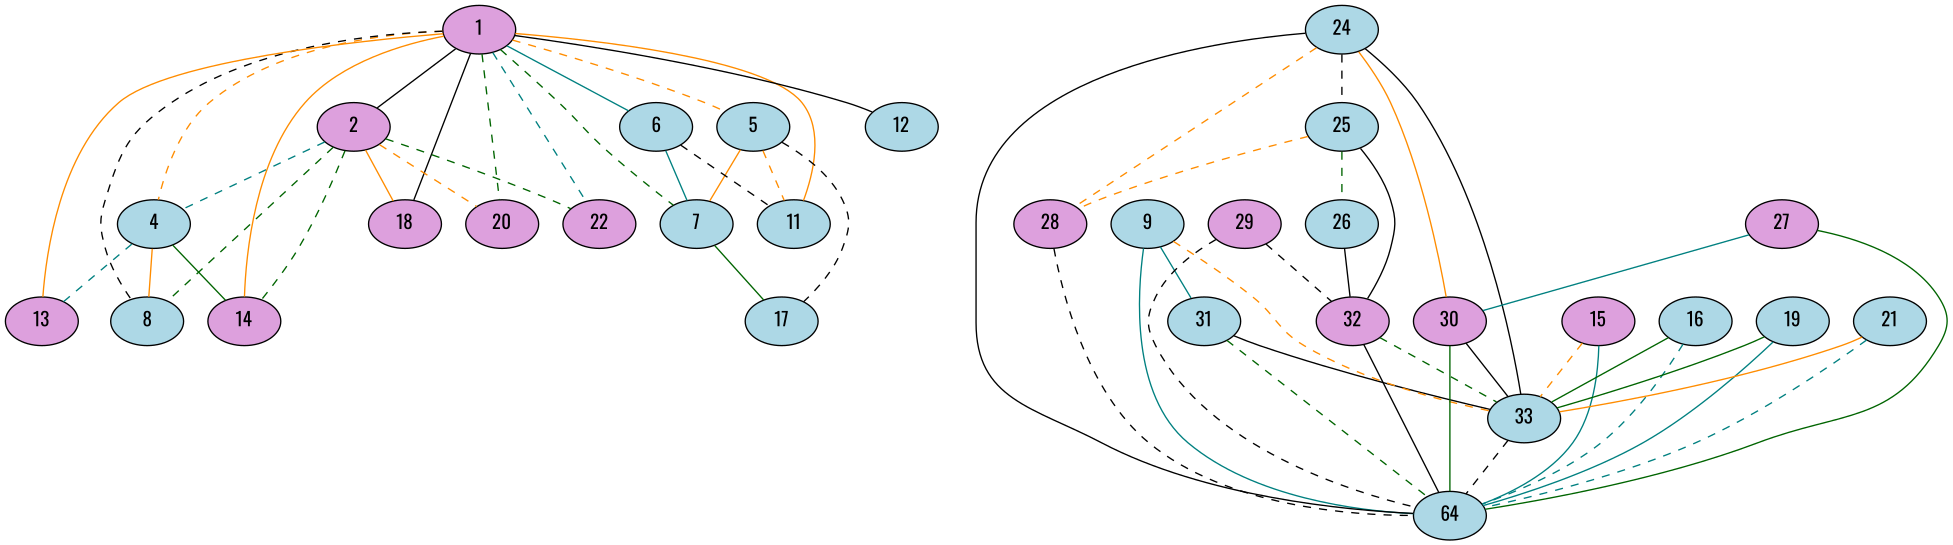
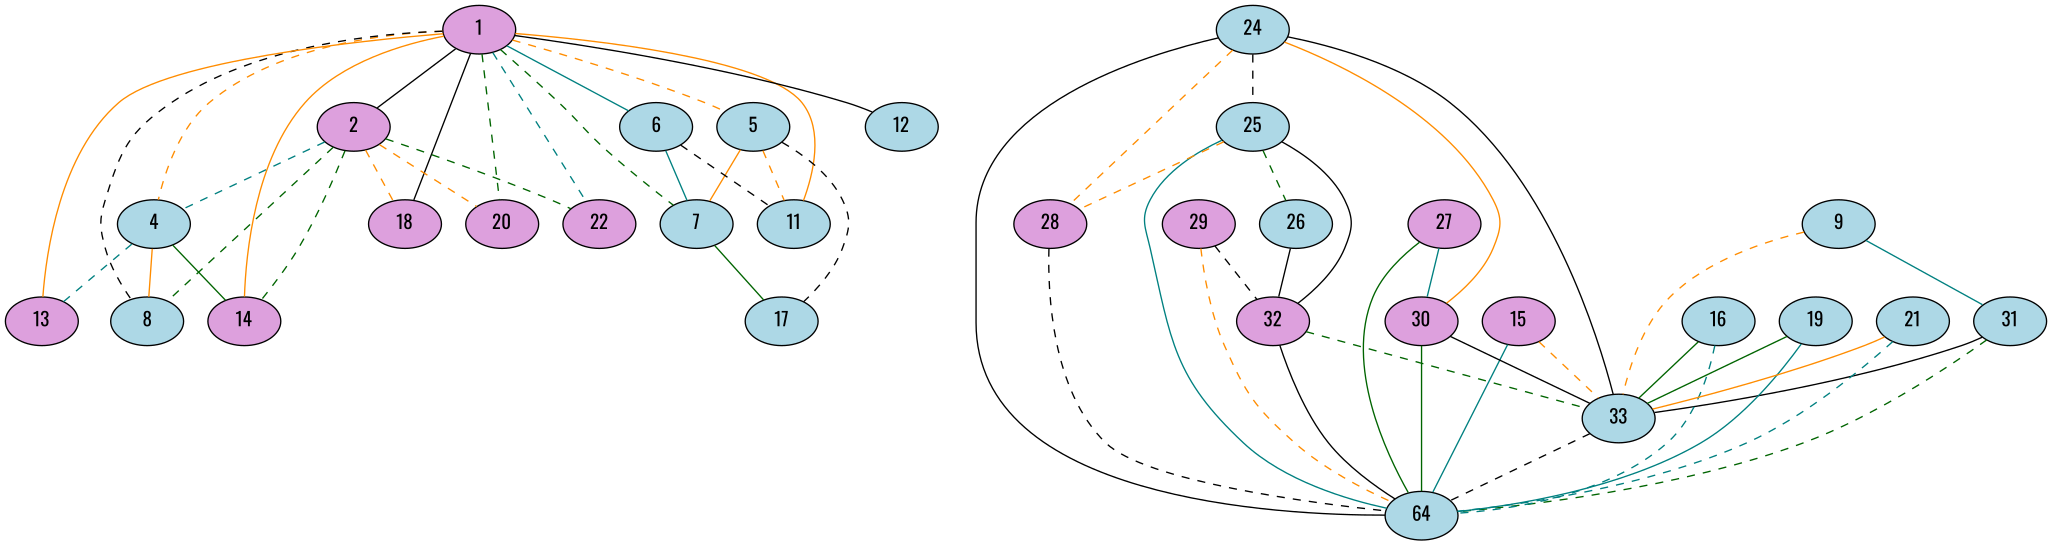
edge "2" -- "18": style solid -> dashed
edge "29" -- "64": color black -> darkorange
edge "9" -- "64": now "25" -- "64"
